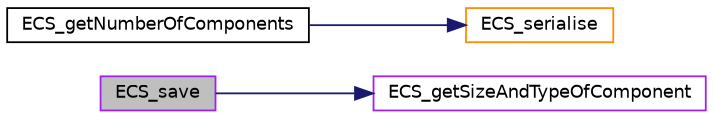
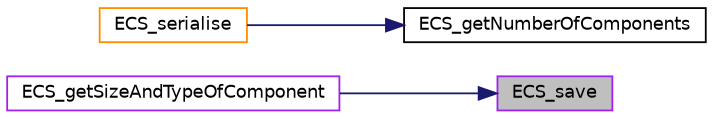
edge "ECS_getNumberOfComponents" -> "ECS_serialise": reversed
edge "ECS_save" -> "ECS_getSizeAndTypeOfComponent": reversed
